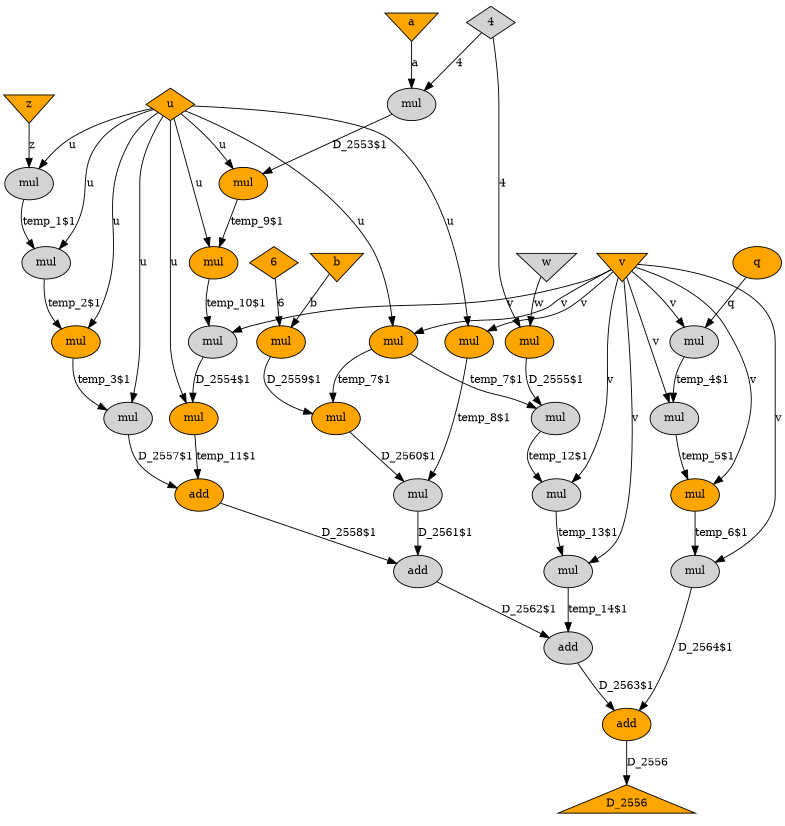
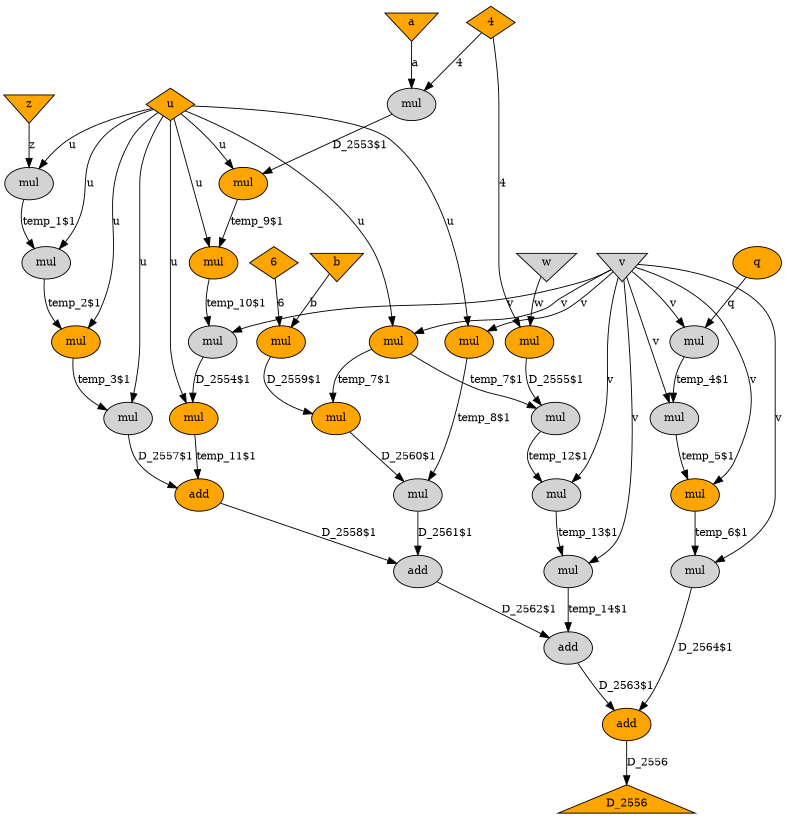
node "4": fillcolor lightgrey -> orange
node "v": fillcolor orange -> lightgrey
